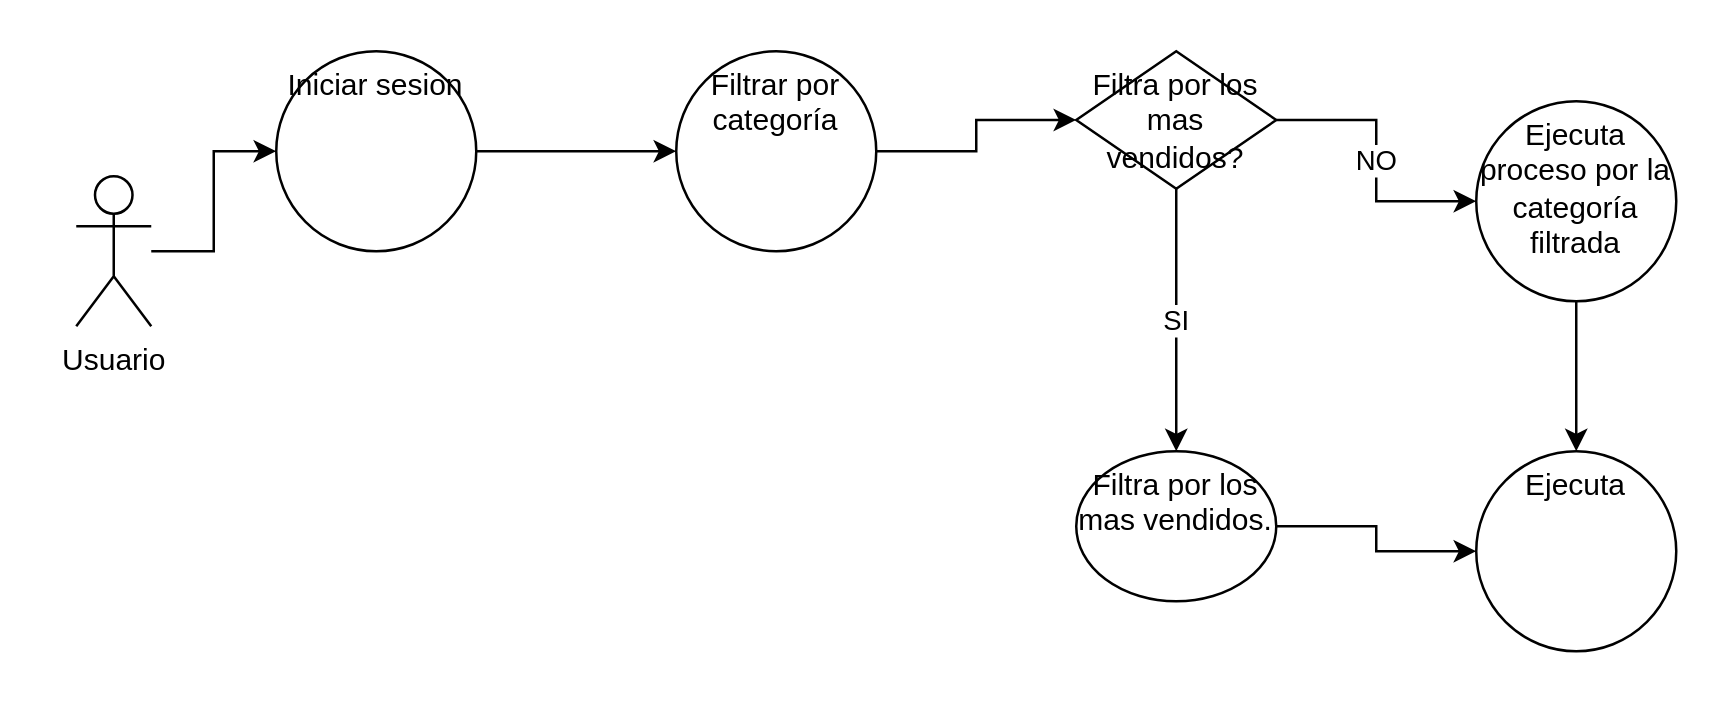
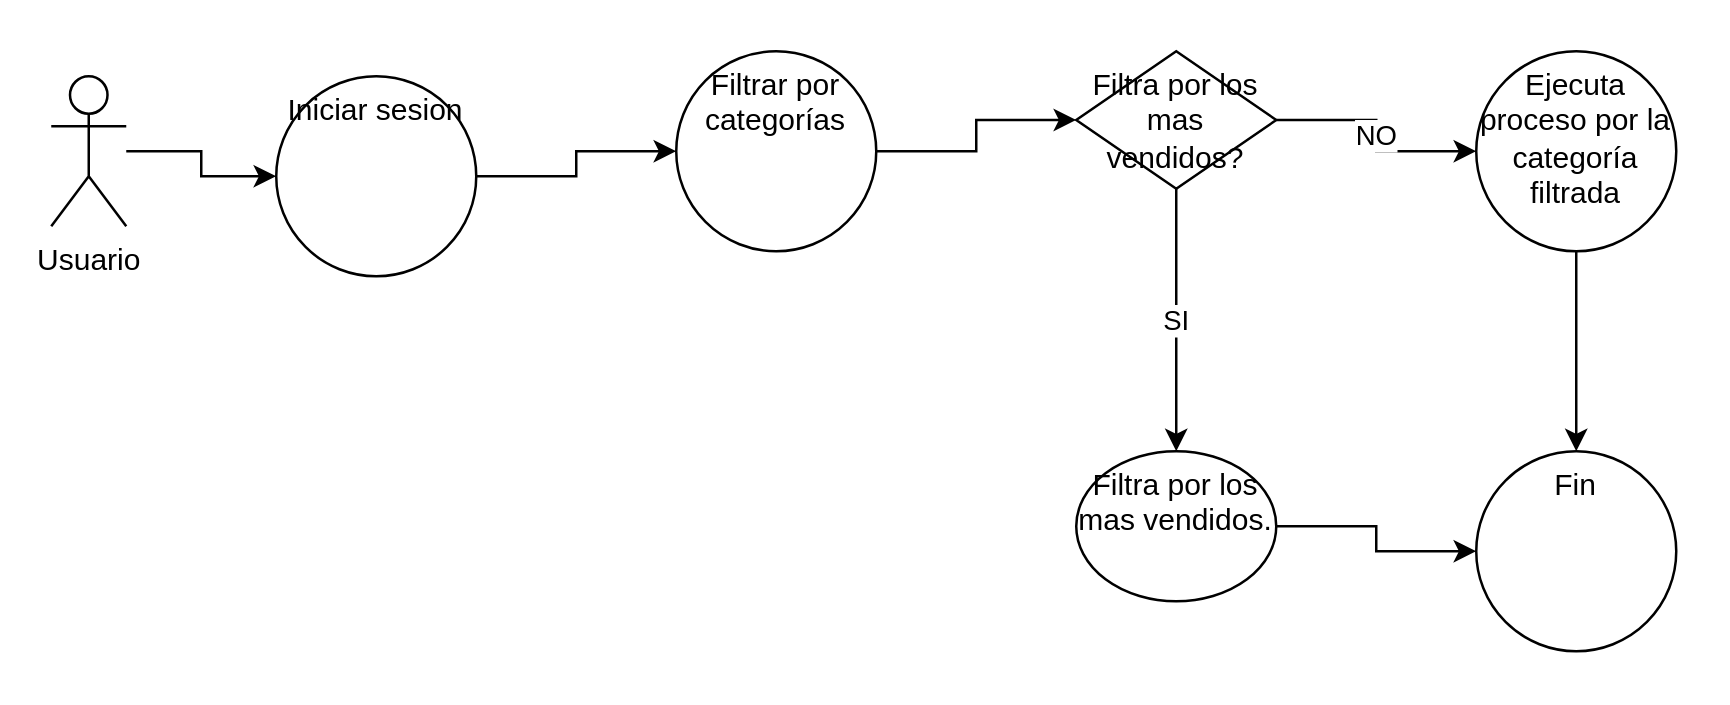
node "Filtrar por categoría": label "Filtrar por categoría" -> "Filtrar por categorías"
node "Iniciar sesion": moved (376, 151) -> (376, 176)
node "Ejecuta proceso por la categoría filtrada": moved (1576, 201) -> (1576, 151)
node "Usuario": moved (114, 251) -> (89, 151)
node "Ejecuta": label "Ejecuta" -> "Fin"
